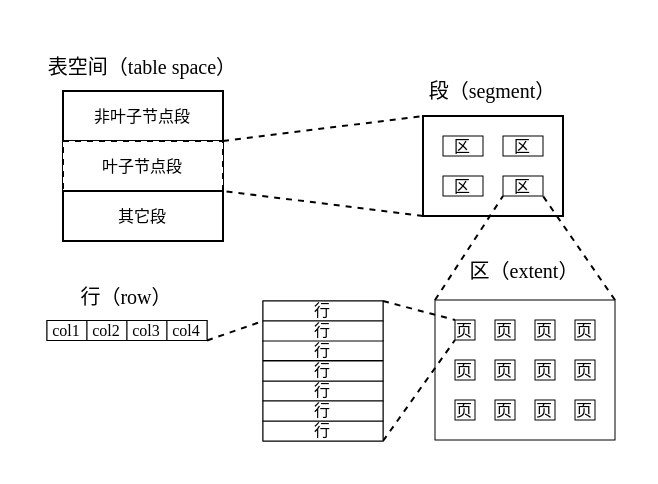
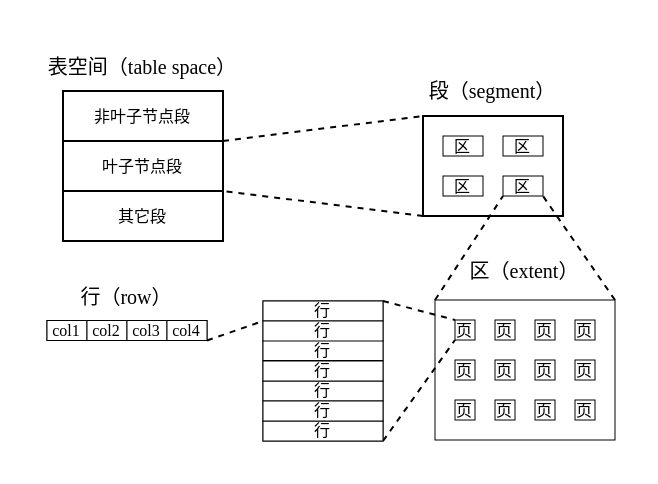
node "叶子节点段": style dashed -> solid
